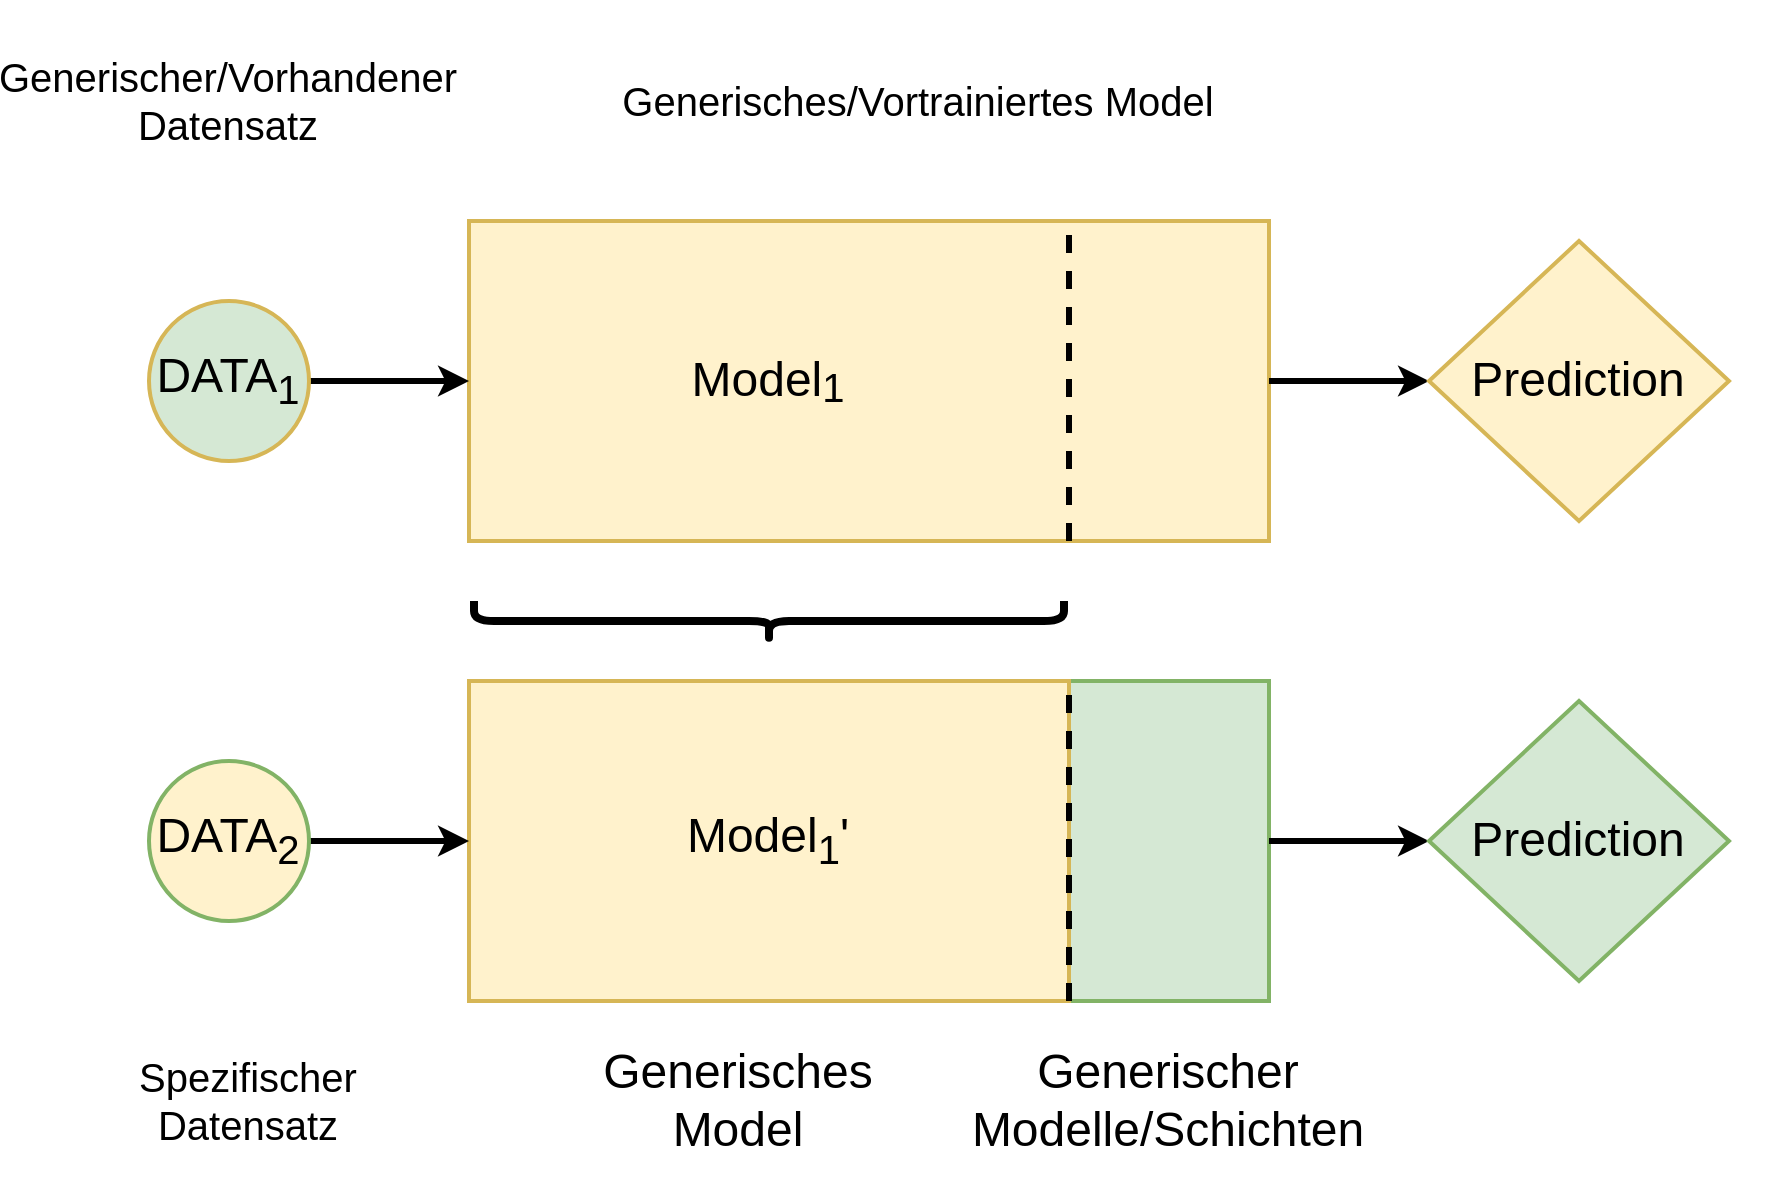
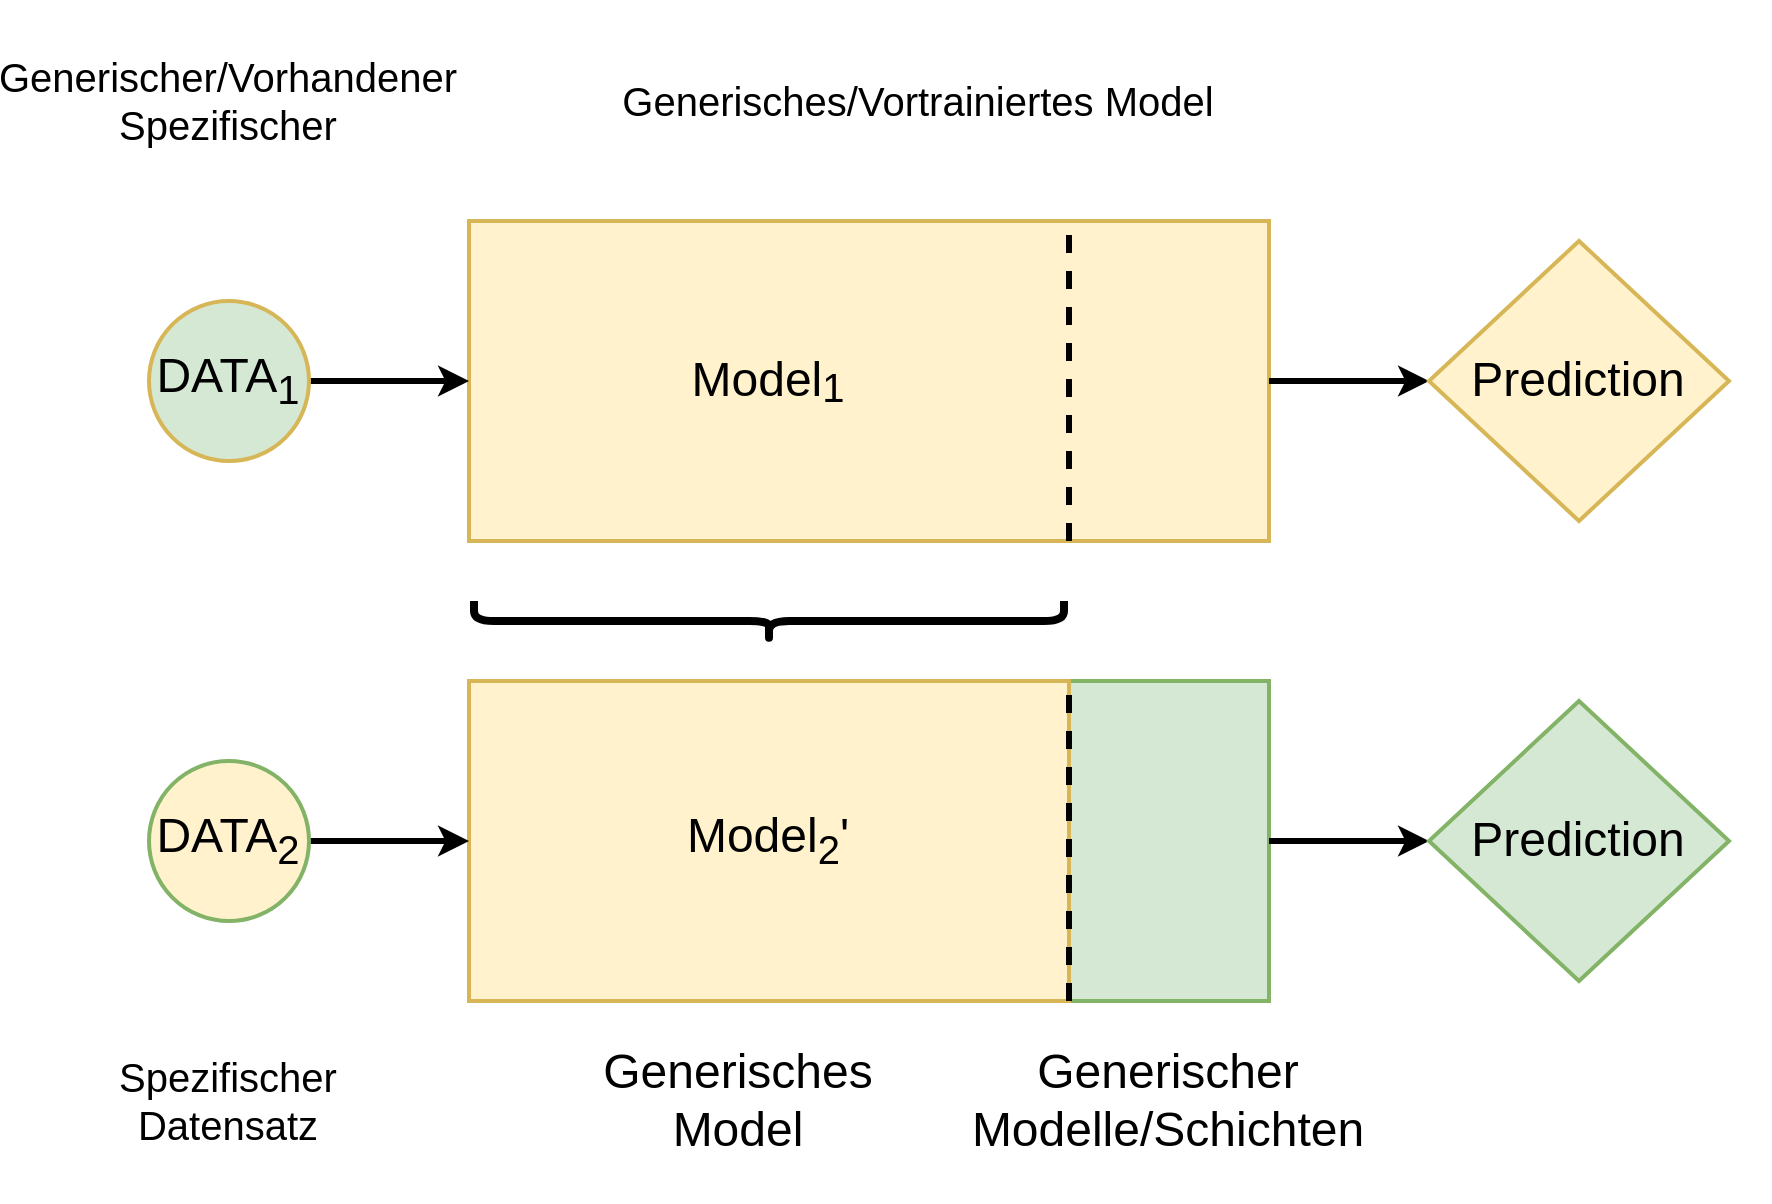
node "Generischer/Vorhandener Datensatz": label "Generischer/Vorhandener Datensatz" -> "Generischer/Vorhandener Spezifischer"
node "Model1'": label "Model1'" -> "Model2'"
node "Spezifischer Datensatz": moved (249, 1101) -> (229, 1101)
